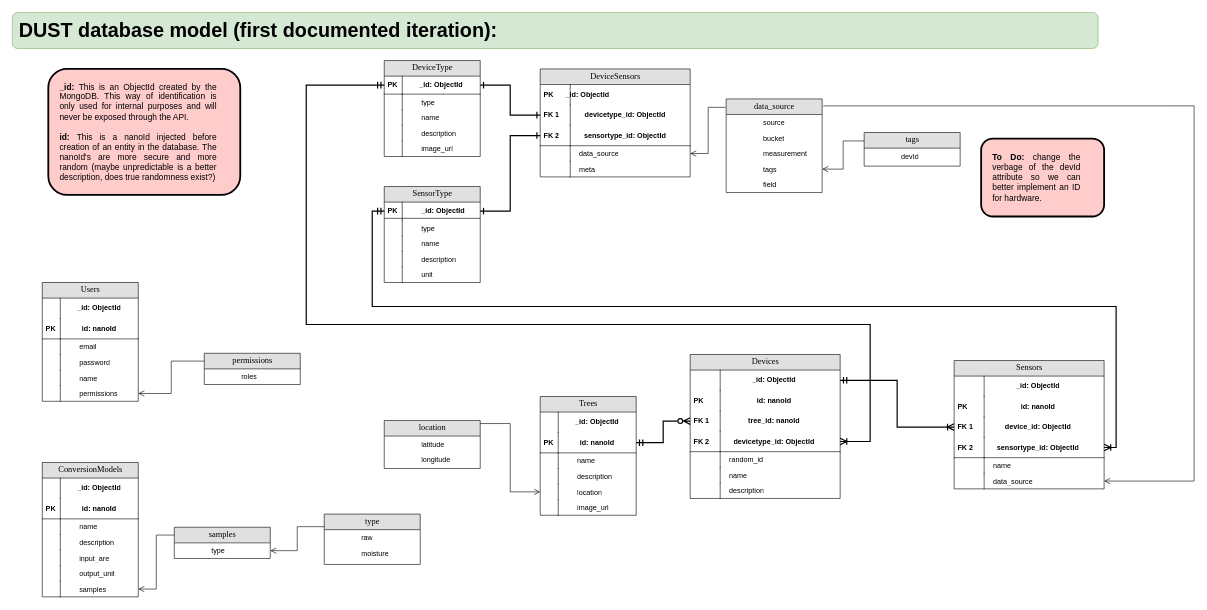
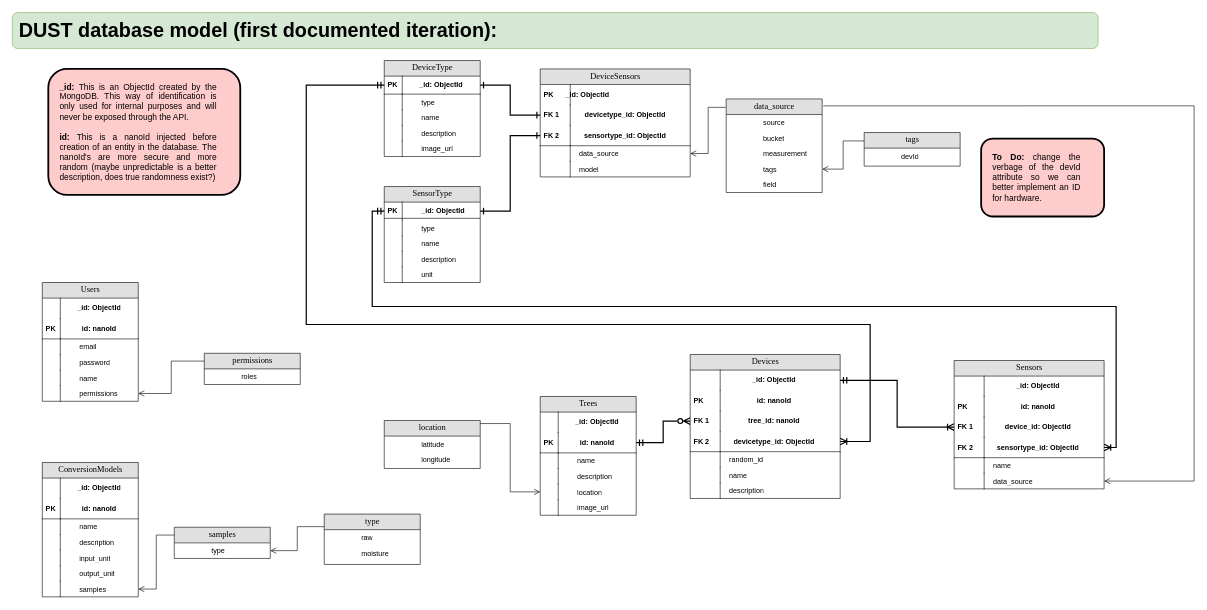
node "meta": label "meta" -> "model"
node "input_are": label "input_are" -> "input_unit"
